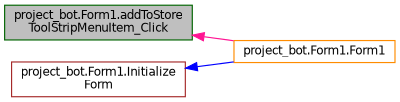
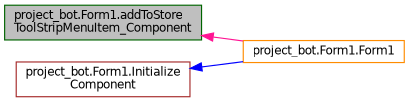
node "project_bot.Form1.addToStore ToolStripMenuItem_Click": label "project_bot.Form1.addToStore ToolStripMenuItem_Click" -> "project_bot.Form1.addToStore ToolStripMenuItem_Component"
node "project_bot.Form1.Initialize Form": label "project_bot.Form1.Initialize Form" -> "project_bot.Form1.Initialize Component"
